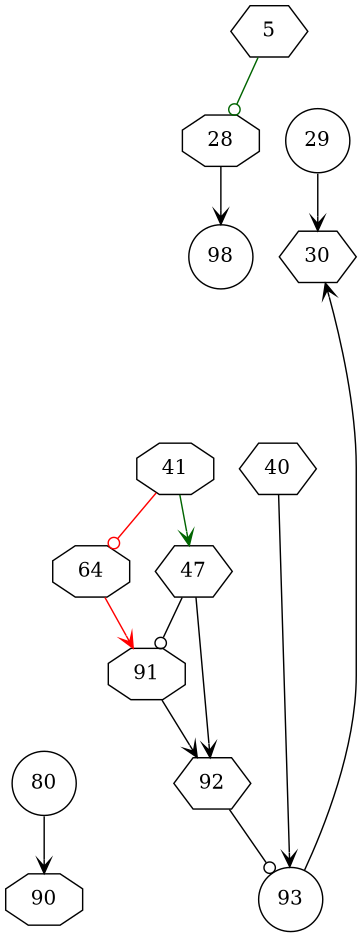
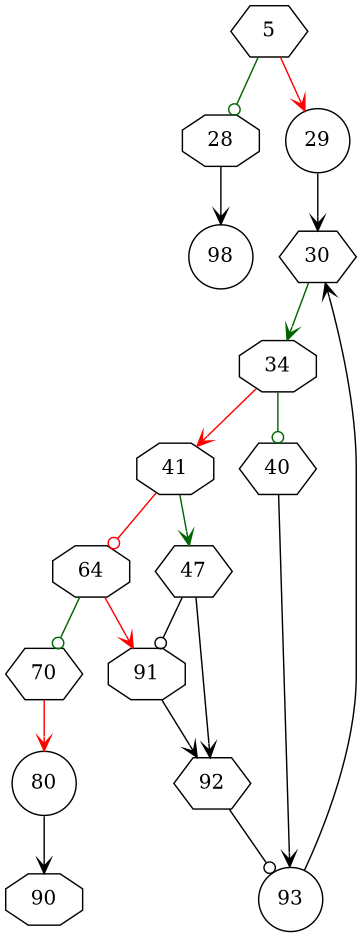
edge "5" -> "29": added
node "34": added
node "70": added
